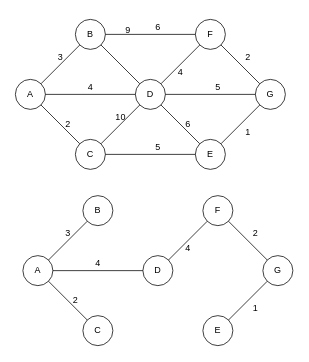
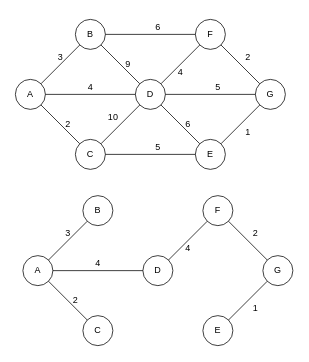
node "9": moved (128, 30) -> (128, 64)
node "10": moved (120, 117) -> (113, 117)
